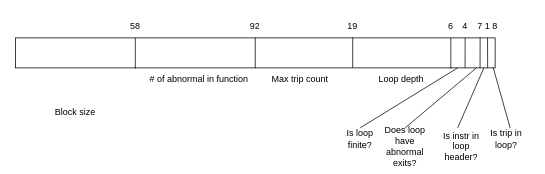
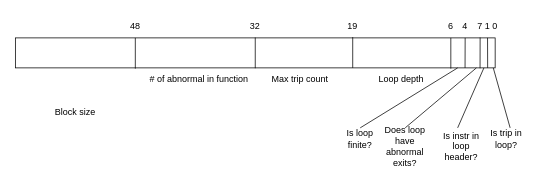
node "58": label "58" -> "48"
node "92": label "92" -> "32"
node "8": label "8" -> "0"
